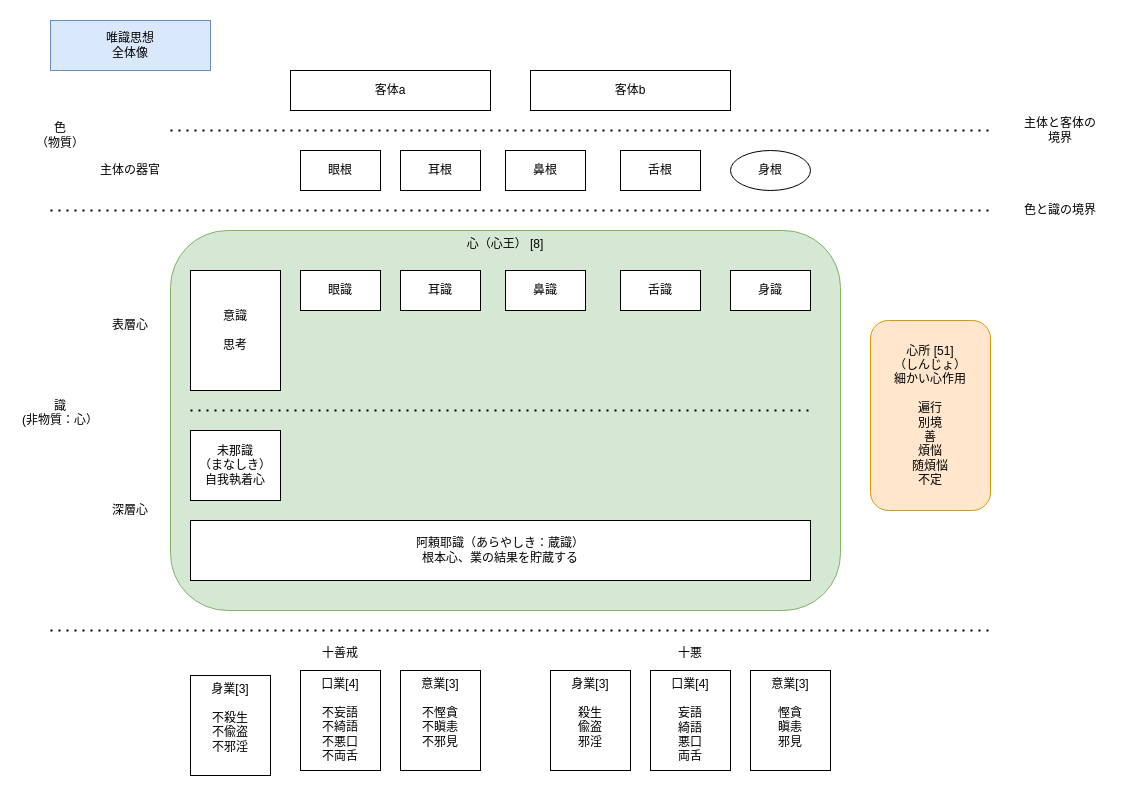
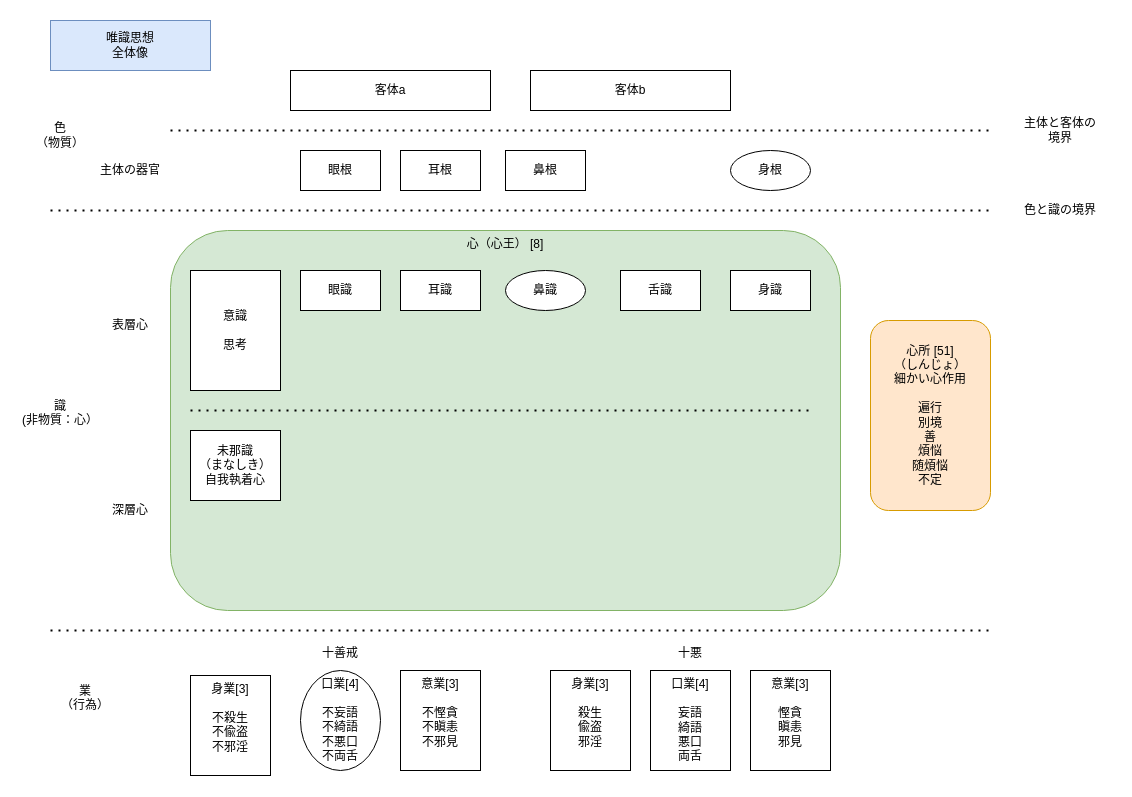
node "舌根": removed
node "鼻識": shape rectangle -> ellipse
node "阿頼耶識（あらやしき：蔵識） 根本心、業の結果を貯蔵する": removed
node "業 （行為）": added
node "口業[4] 不妄語 不綺語 不悪口 不両舌": shape rectangle -> ellipse
